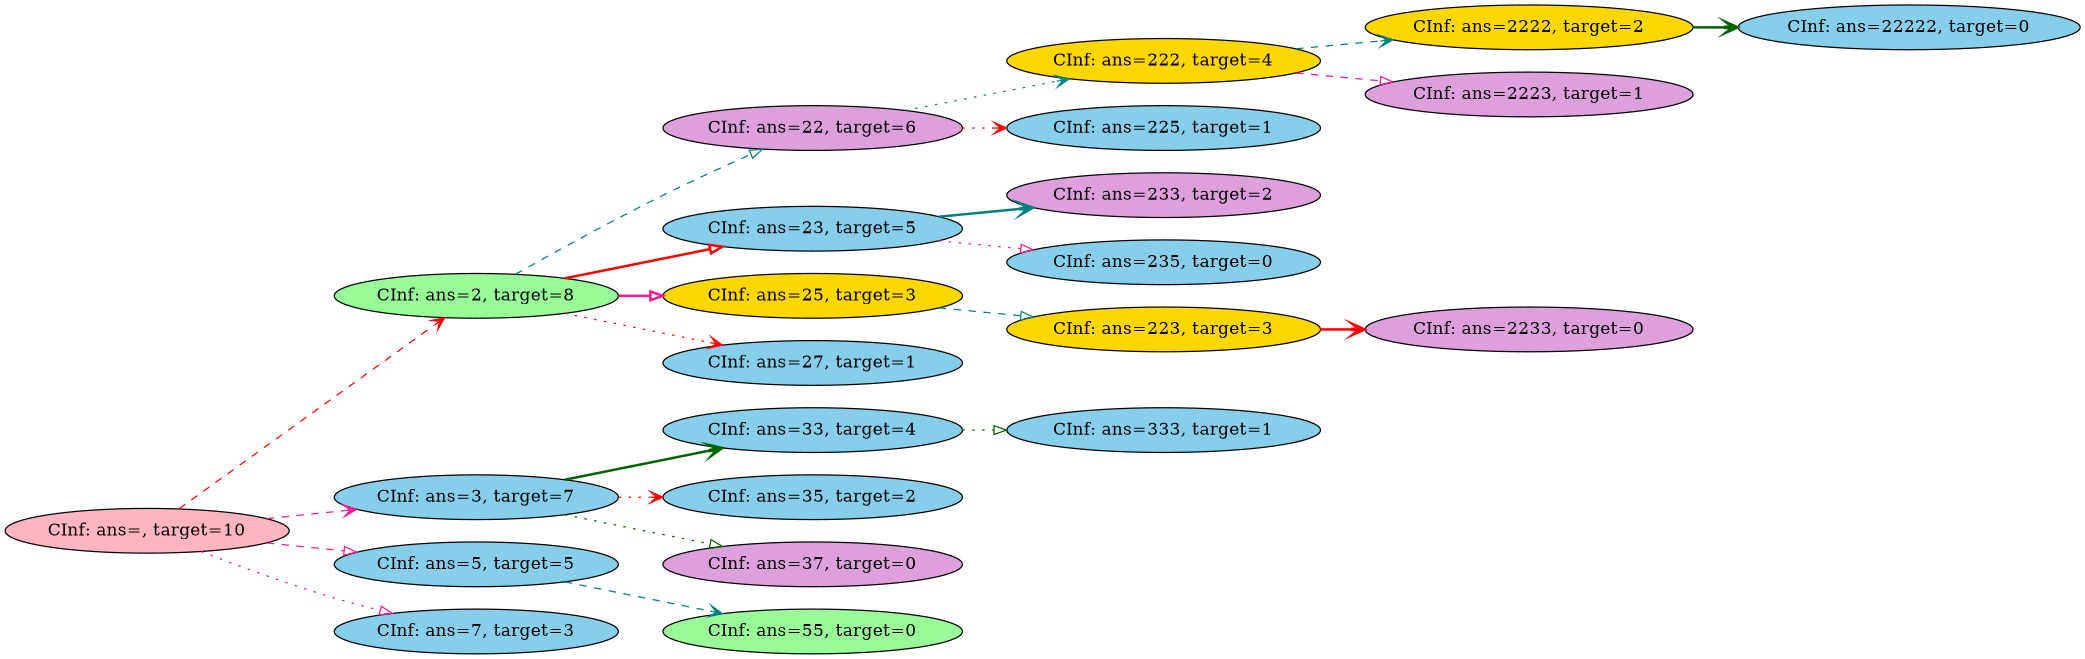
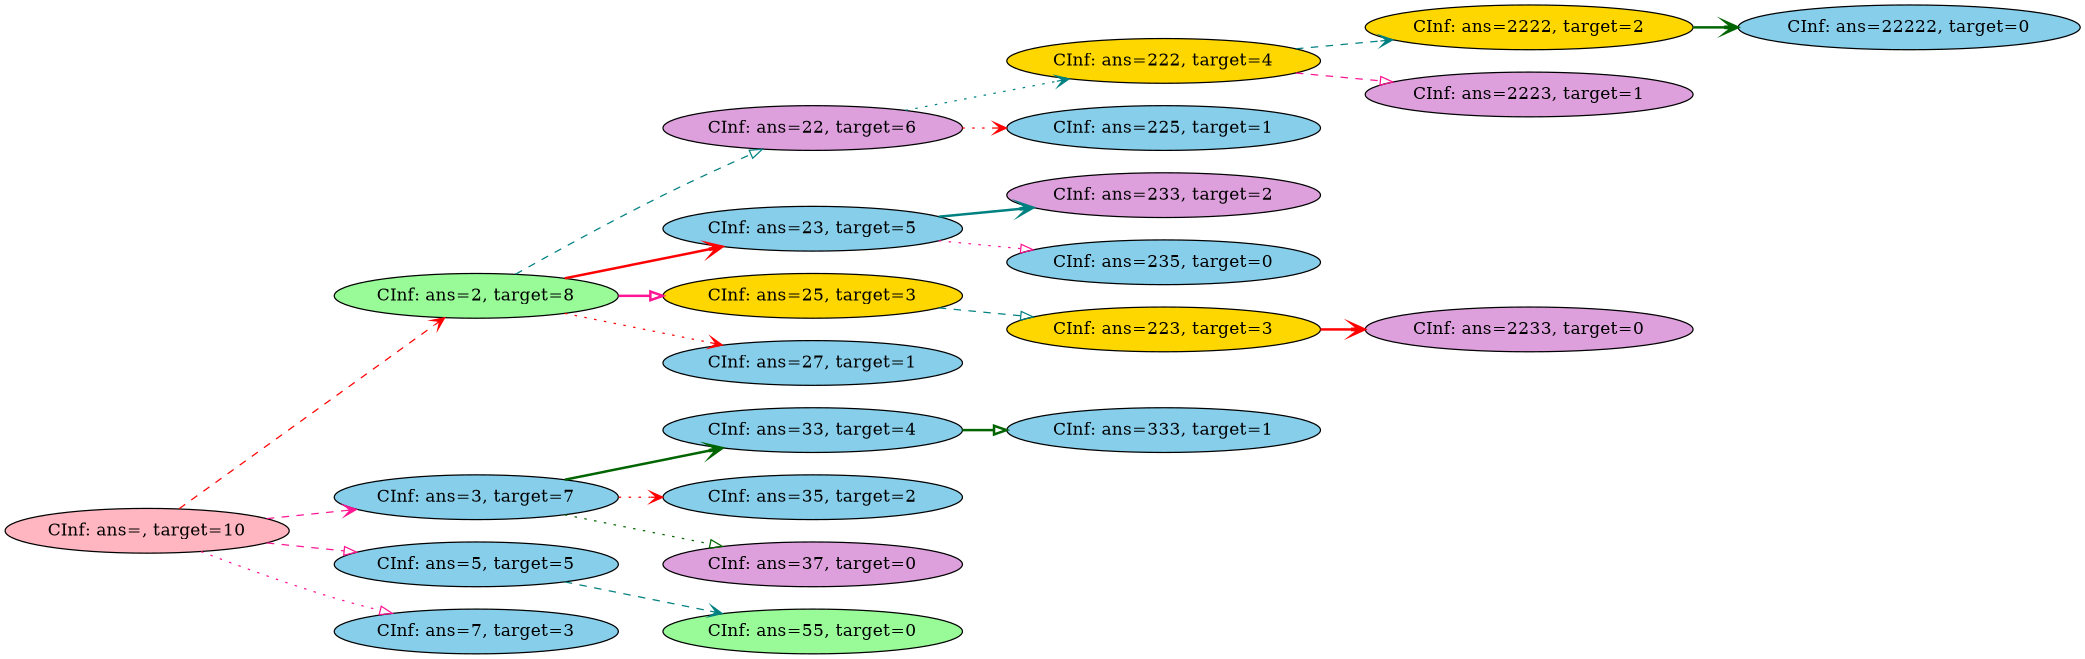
edge "CInf: ans=2, target=8" -> "CInf: ans=23, target=5": arrowhead onormal -> vee
edge "CInf: ans=33, target=4" -> "CInf: ans=333, target=1": style dotted -> bold
